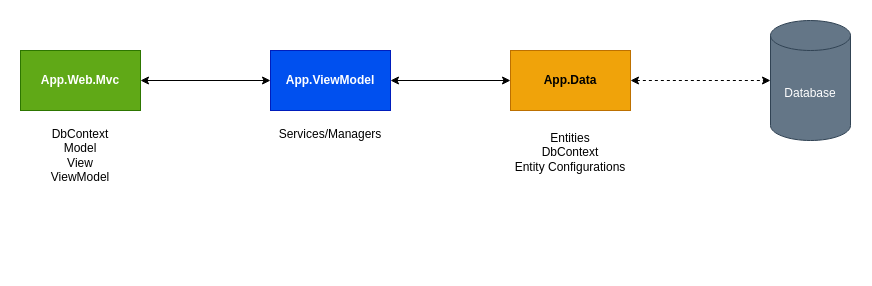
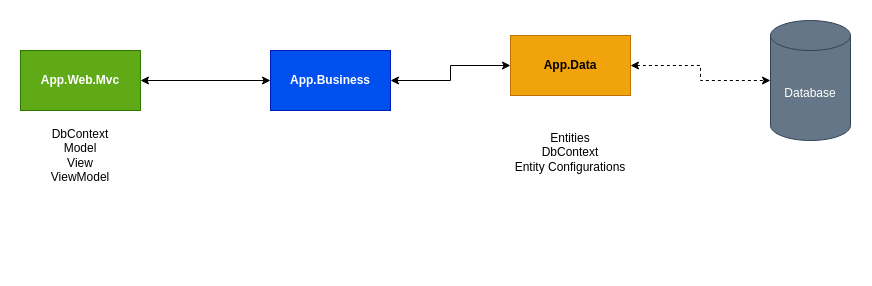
node "App.ViewModel": label "App.ViewModel" -> "App.Business"
node "App.Data": moved (571, 81) -> (571, 66)
node "Services/Managers": removed
